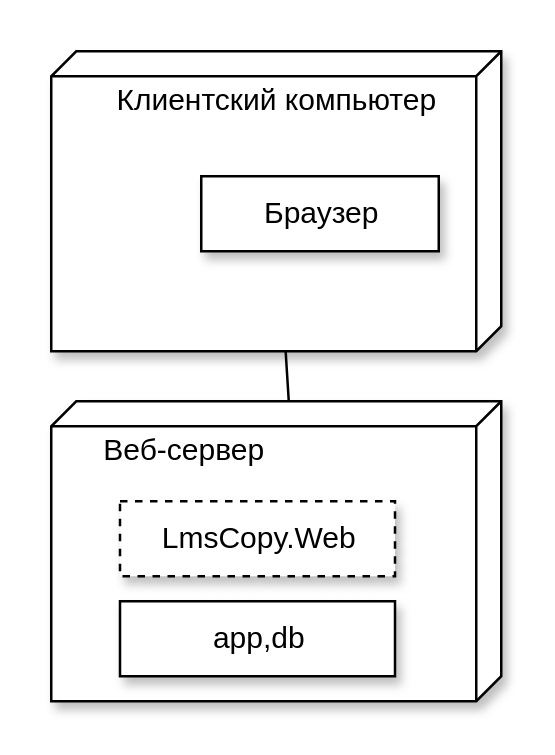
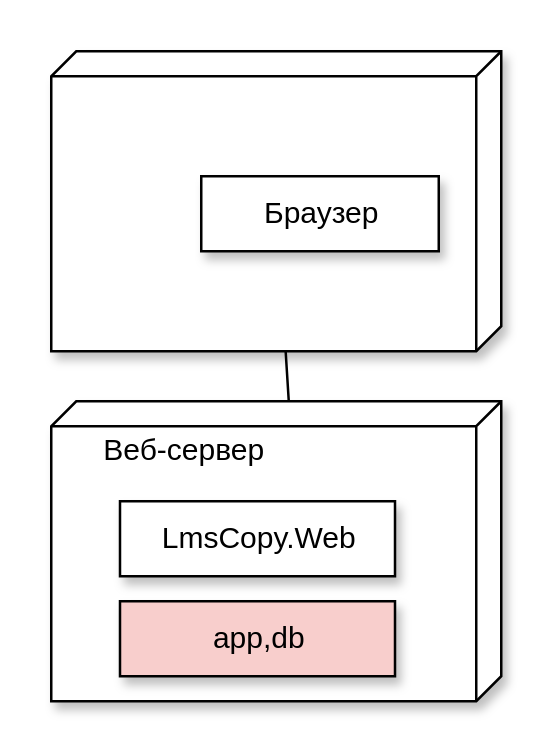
node "Клиентский компьютер": removed
node "LmsCopy.Web": style dashed -> solid
node "app,db": fillcolor #ffffff -> #f8cecc
